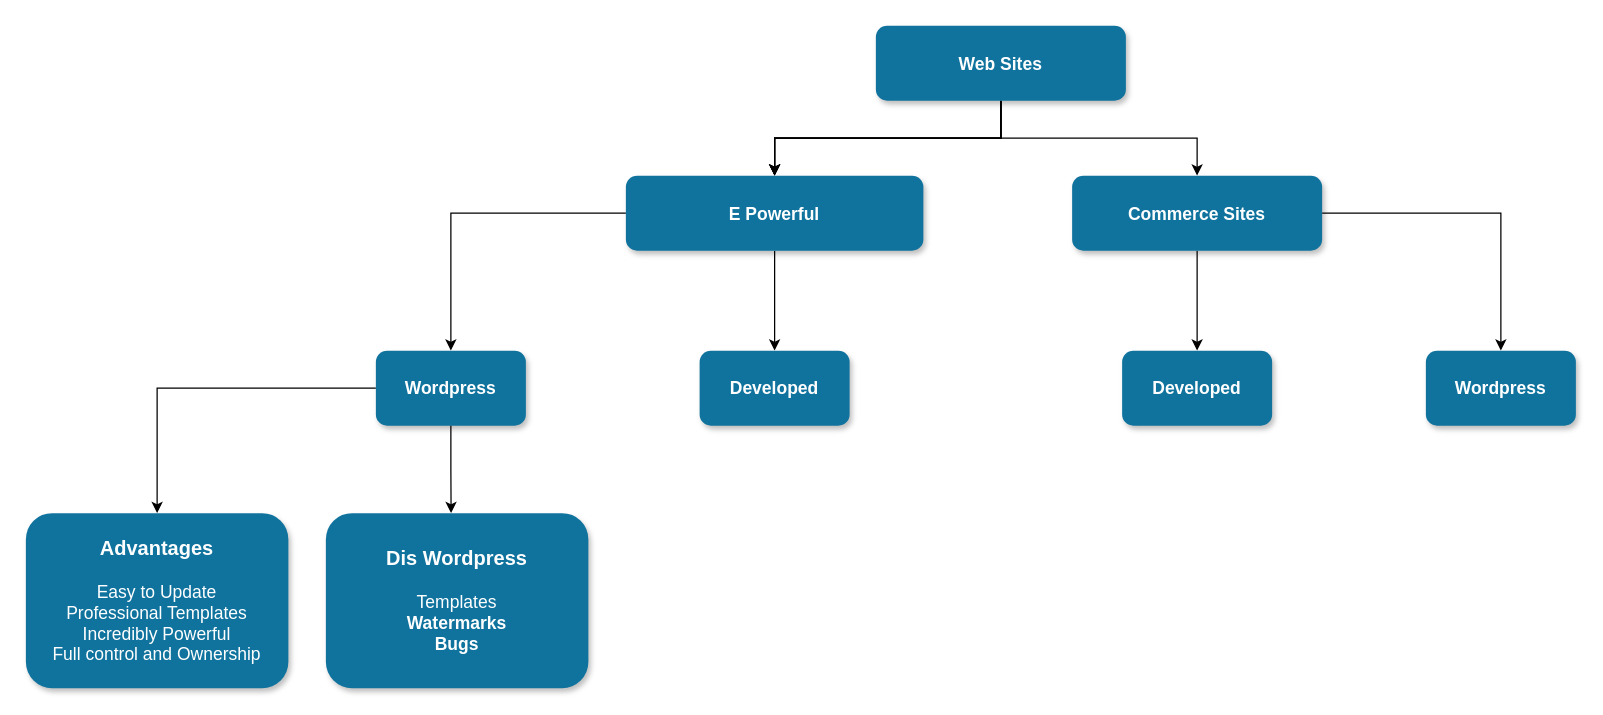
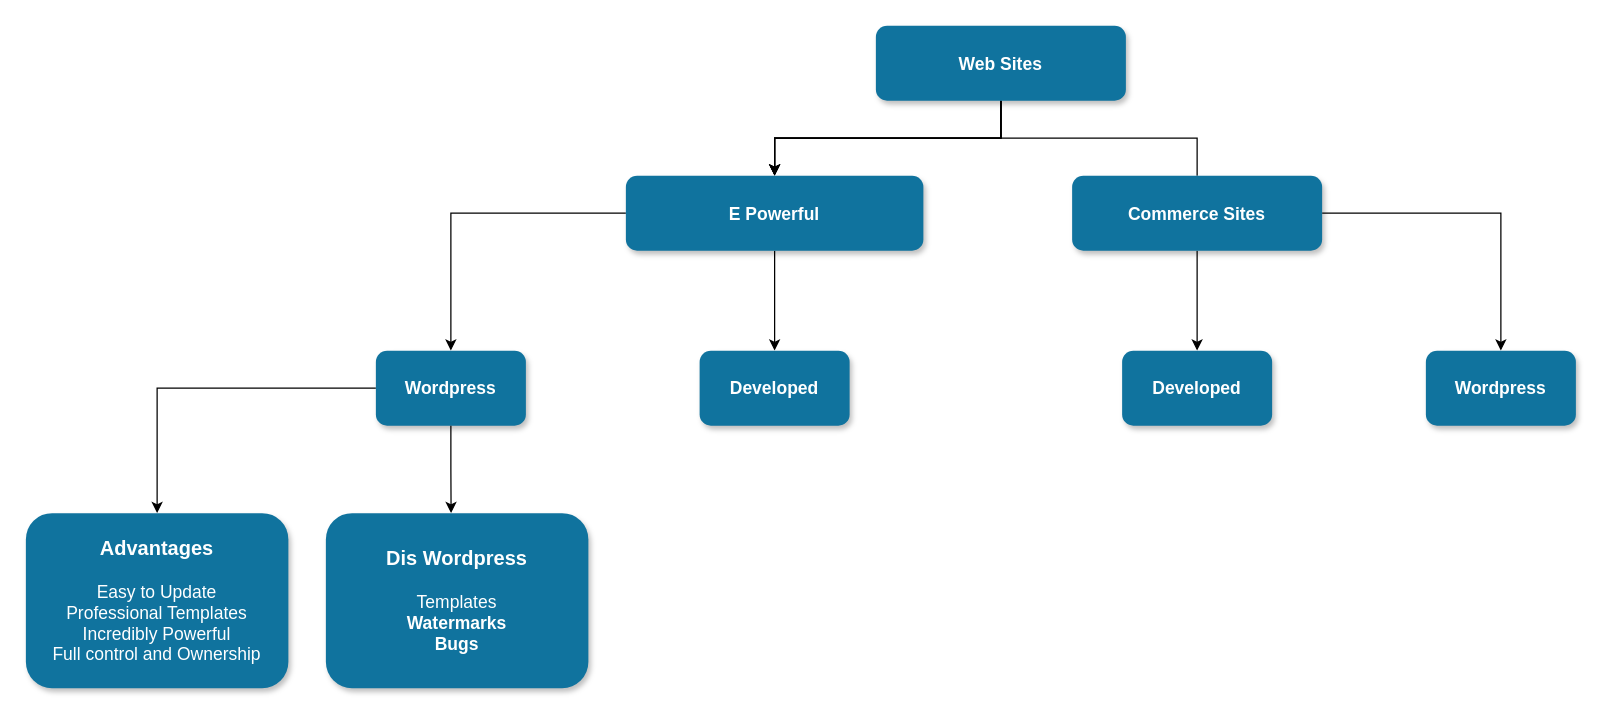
edge "Web Sites" -> "Commerce Sites": arrowhead classic -> none
